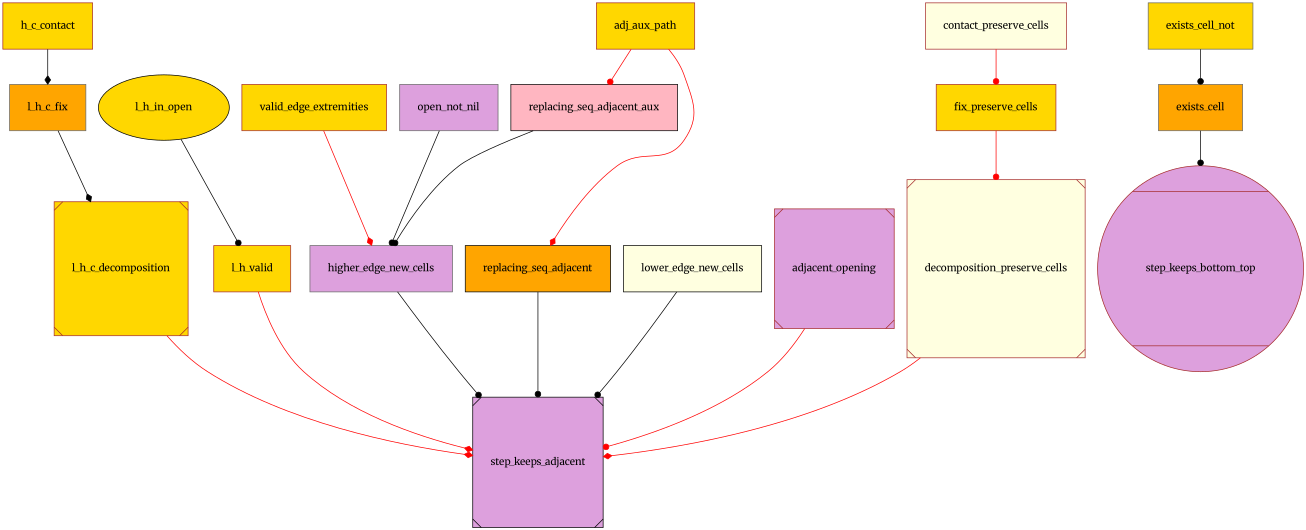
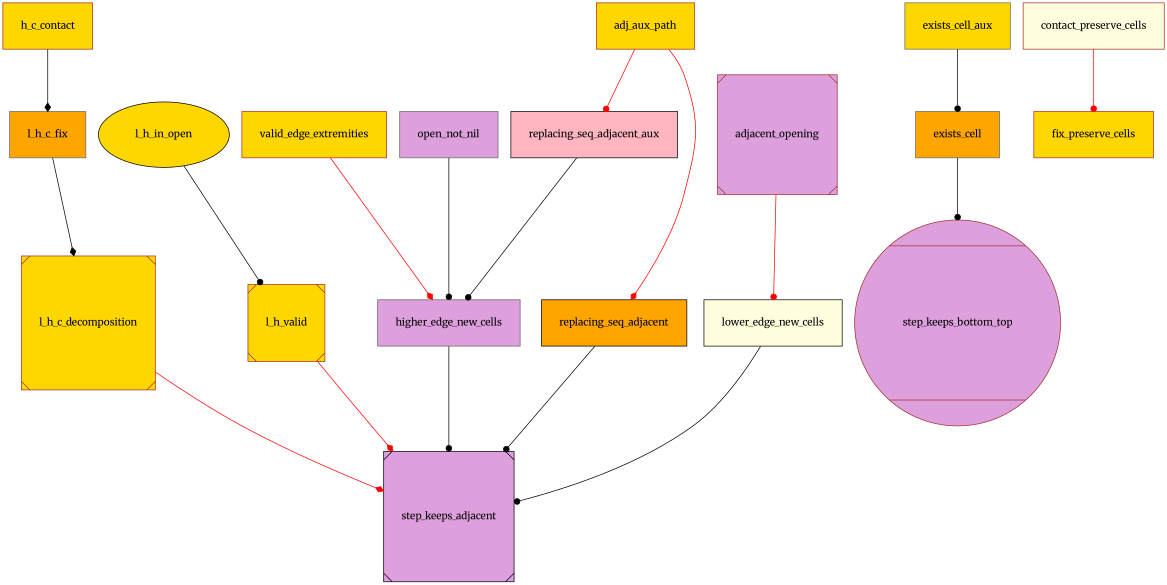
node "exists_cell_not": label "exists_cell_not" -> "exists_cell_aux"
node "l_h_valid": shape box -> Msquare
node "decomposition_preserve_cells": removed
edge "adjacent_opening" -> "step_keeps_adjacent": now "adjacent_opening" -> "lower_edge_new_cells"
